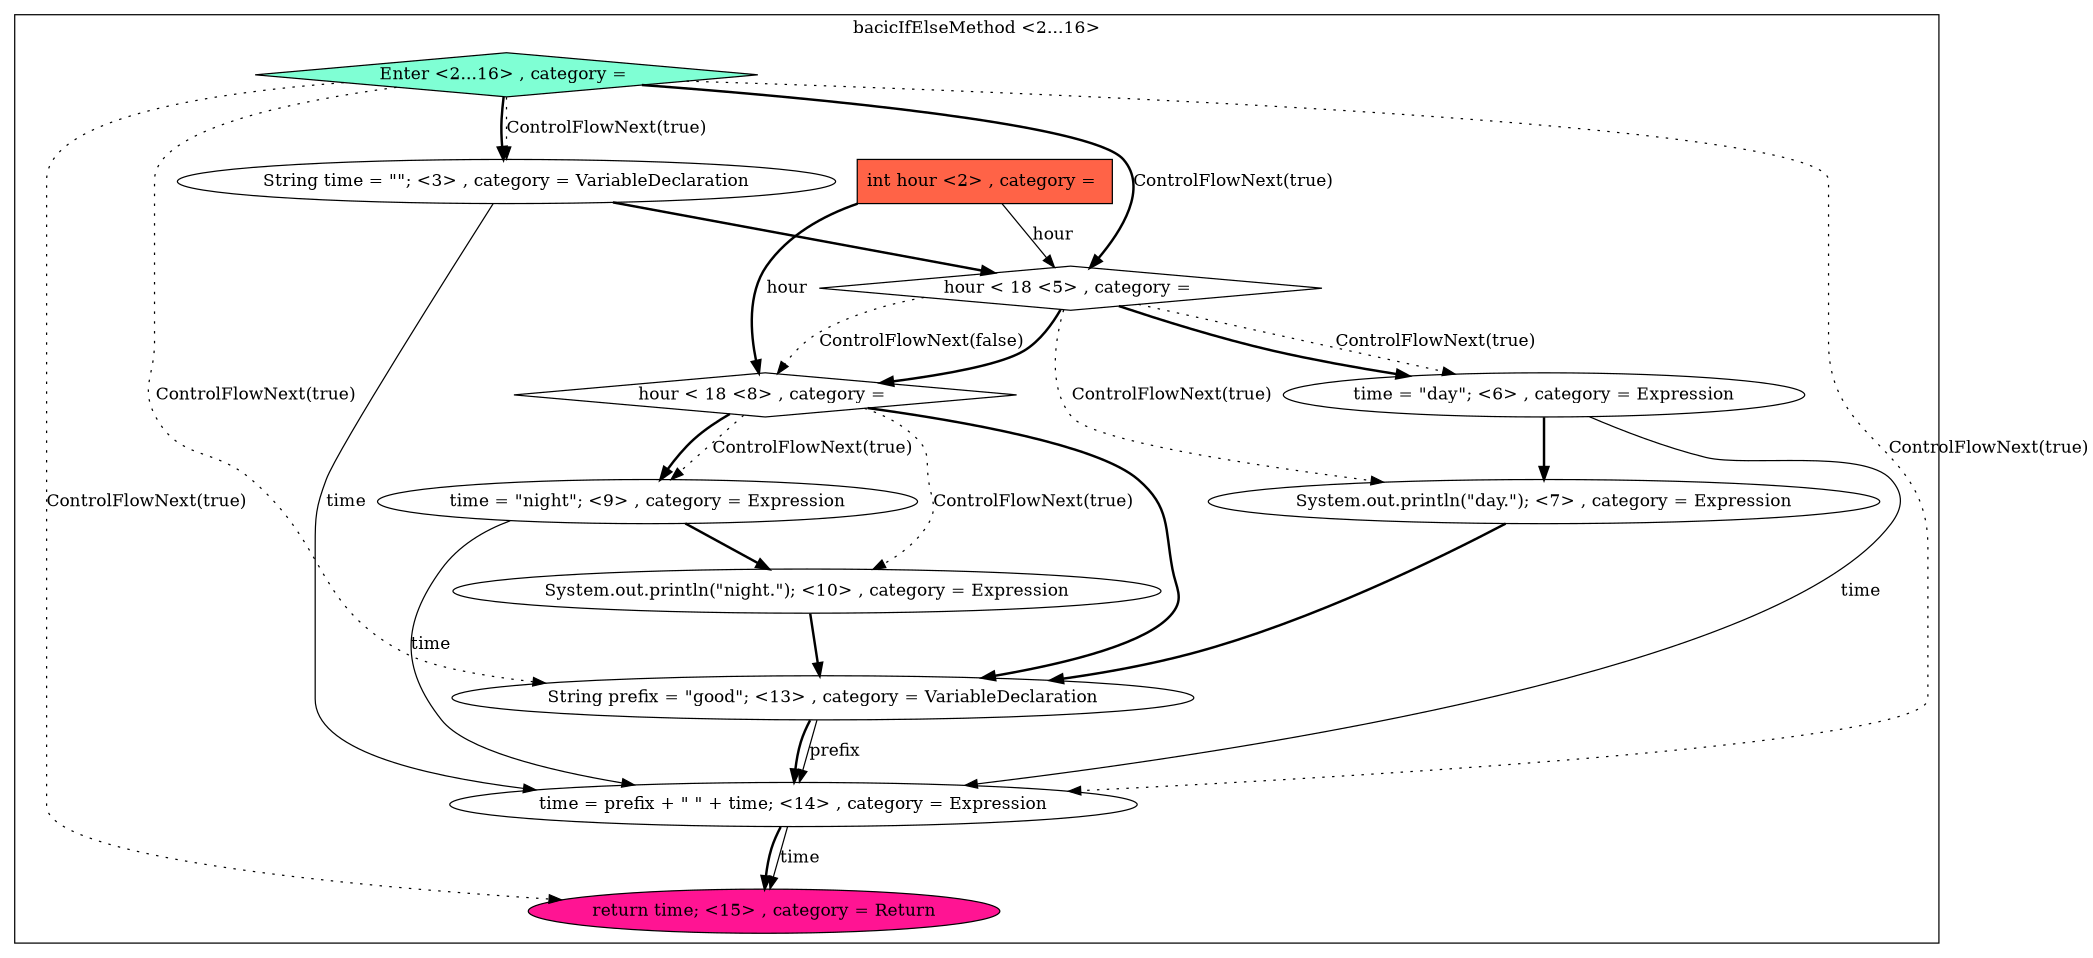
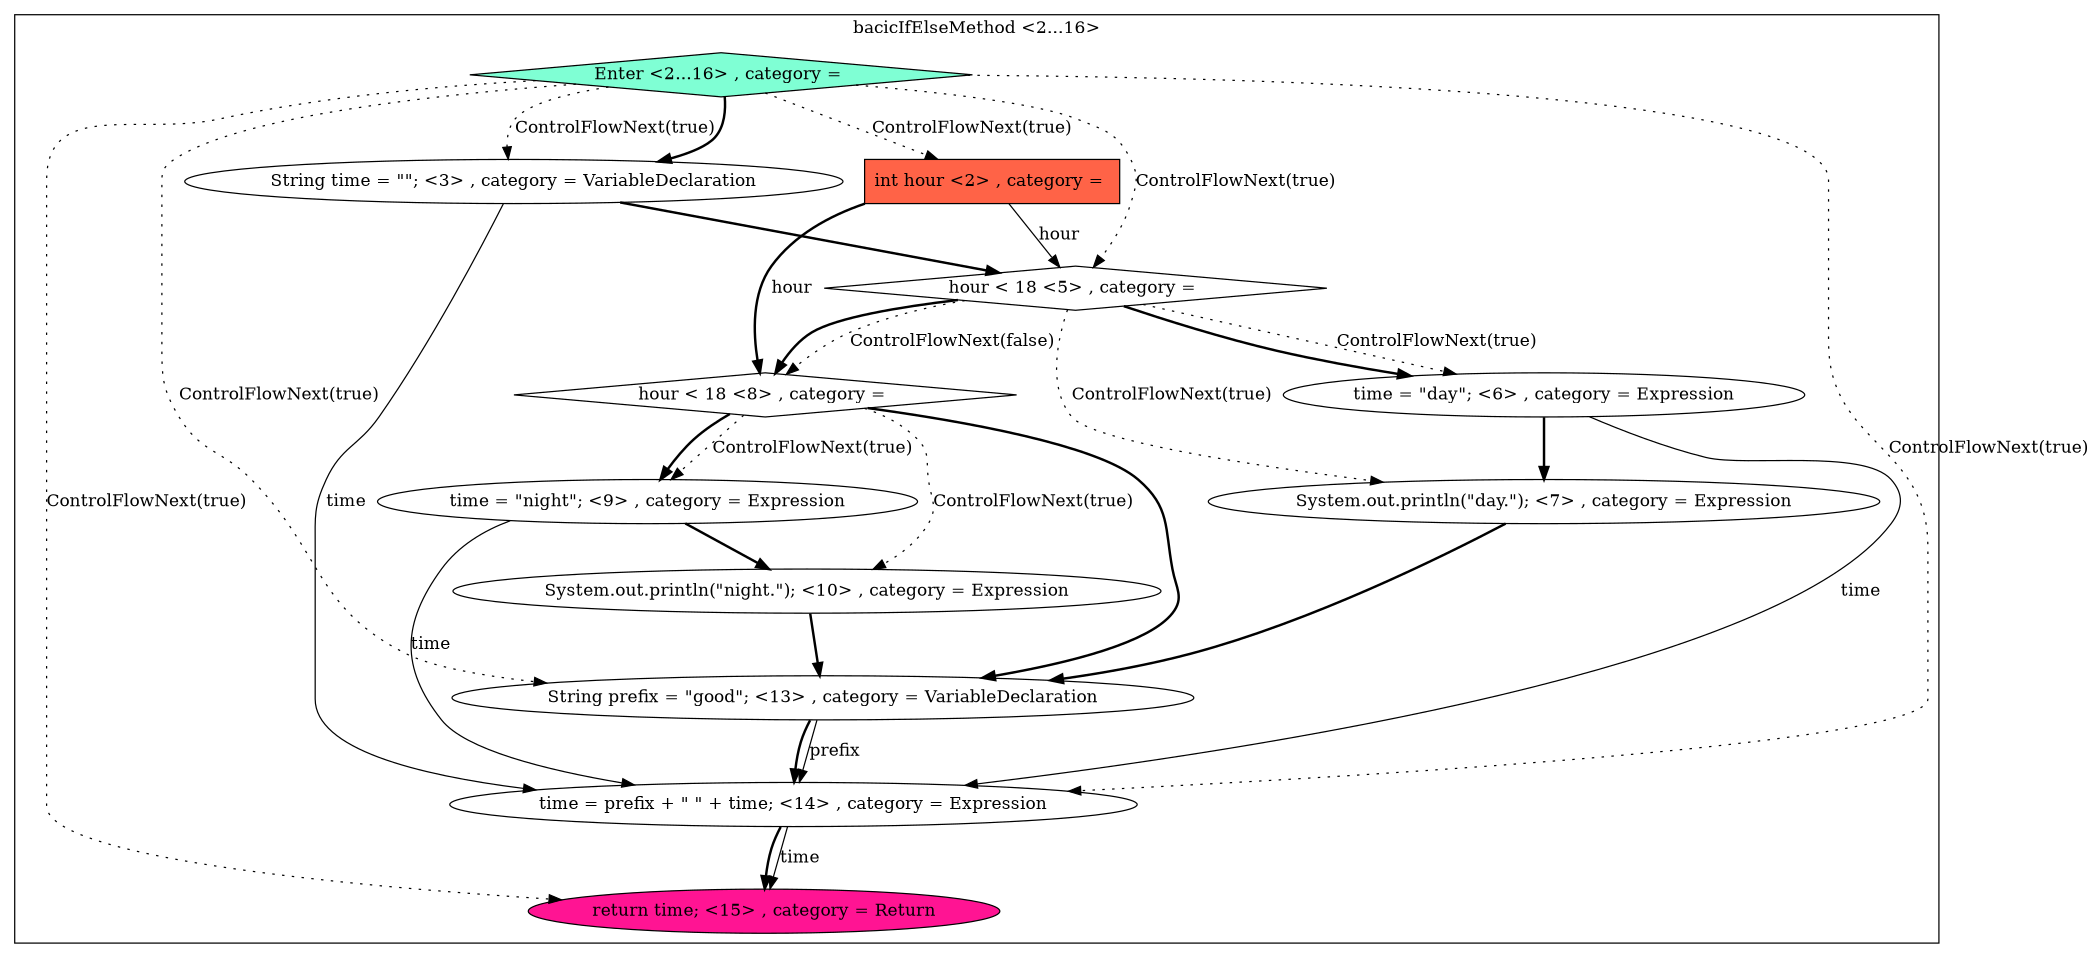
edge "Enter <2...16> , category =" -> "hour < 18 <5> , category =": style bold -> dotted
edge "Enter <2...16> , category =" -> "int hour <2> , category =": added, label "ControlFlowNext(true)"
